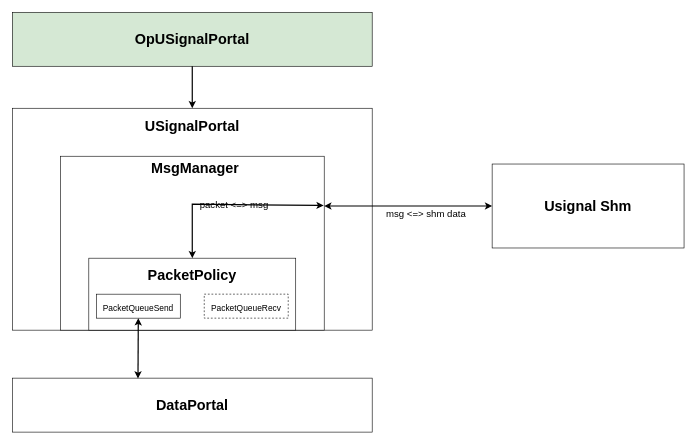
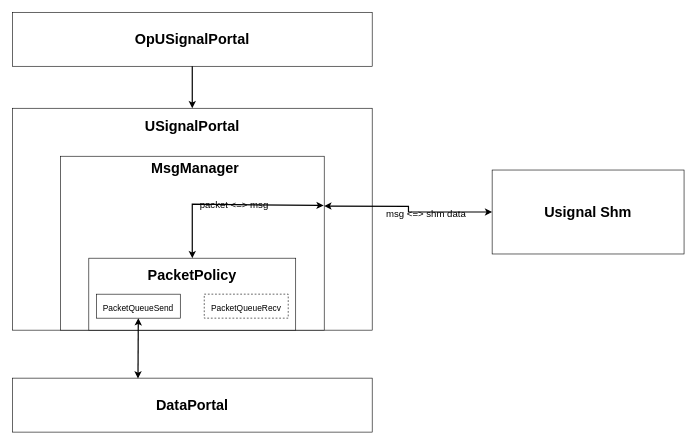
node "OpUSignalPortal": fillcolor #d5e8d4 -> #ffffff
node "Usignal Shm": moved (588, 206) -> (588, 212)
